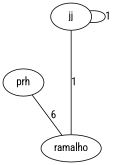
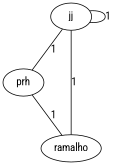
edge "jj" -- "prh": added, label "1"
edge "prh" -- "ramalho": label "6" -> "1"
